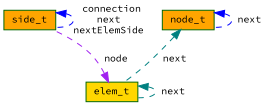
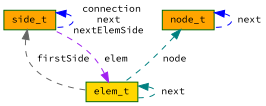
edge "side_t" -> "elem_t": label " node" -> " elem"
edge "elem_t" -> "node_t": label " next" -> " node"
edge "elem_t" -> "side_t": added, label "firstSide"
